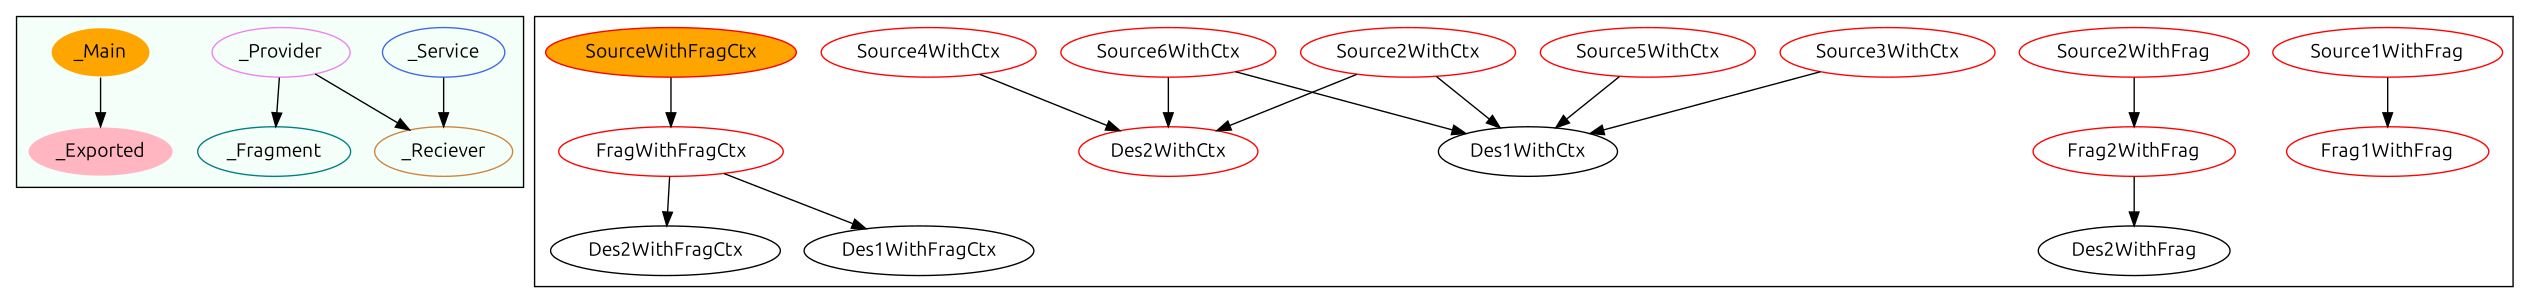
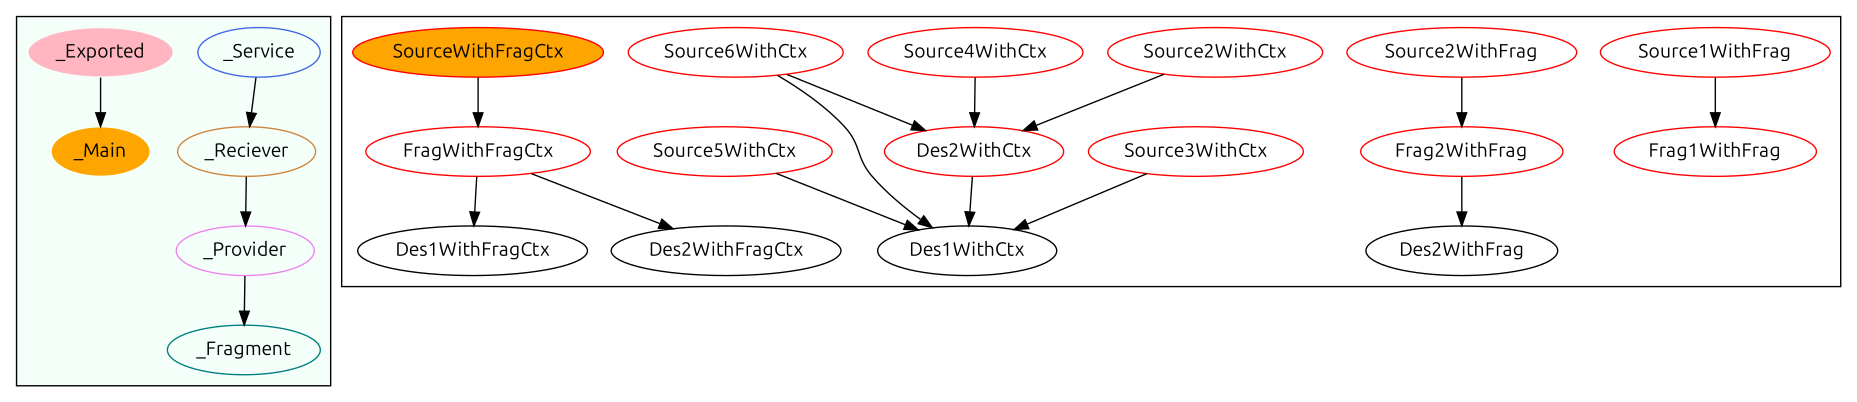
edge "_Main" -> "_Exported": reversed
edge "_Provider" -> "_Reciever": reversed
edge "Source2WithCtx" -> "Des1WithCtx": now "Des2WithCtx" -> "Des1WithCtx"
